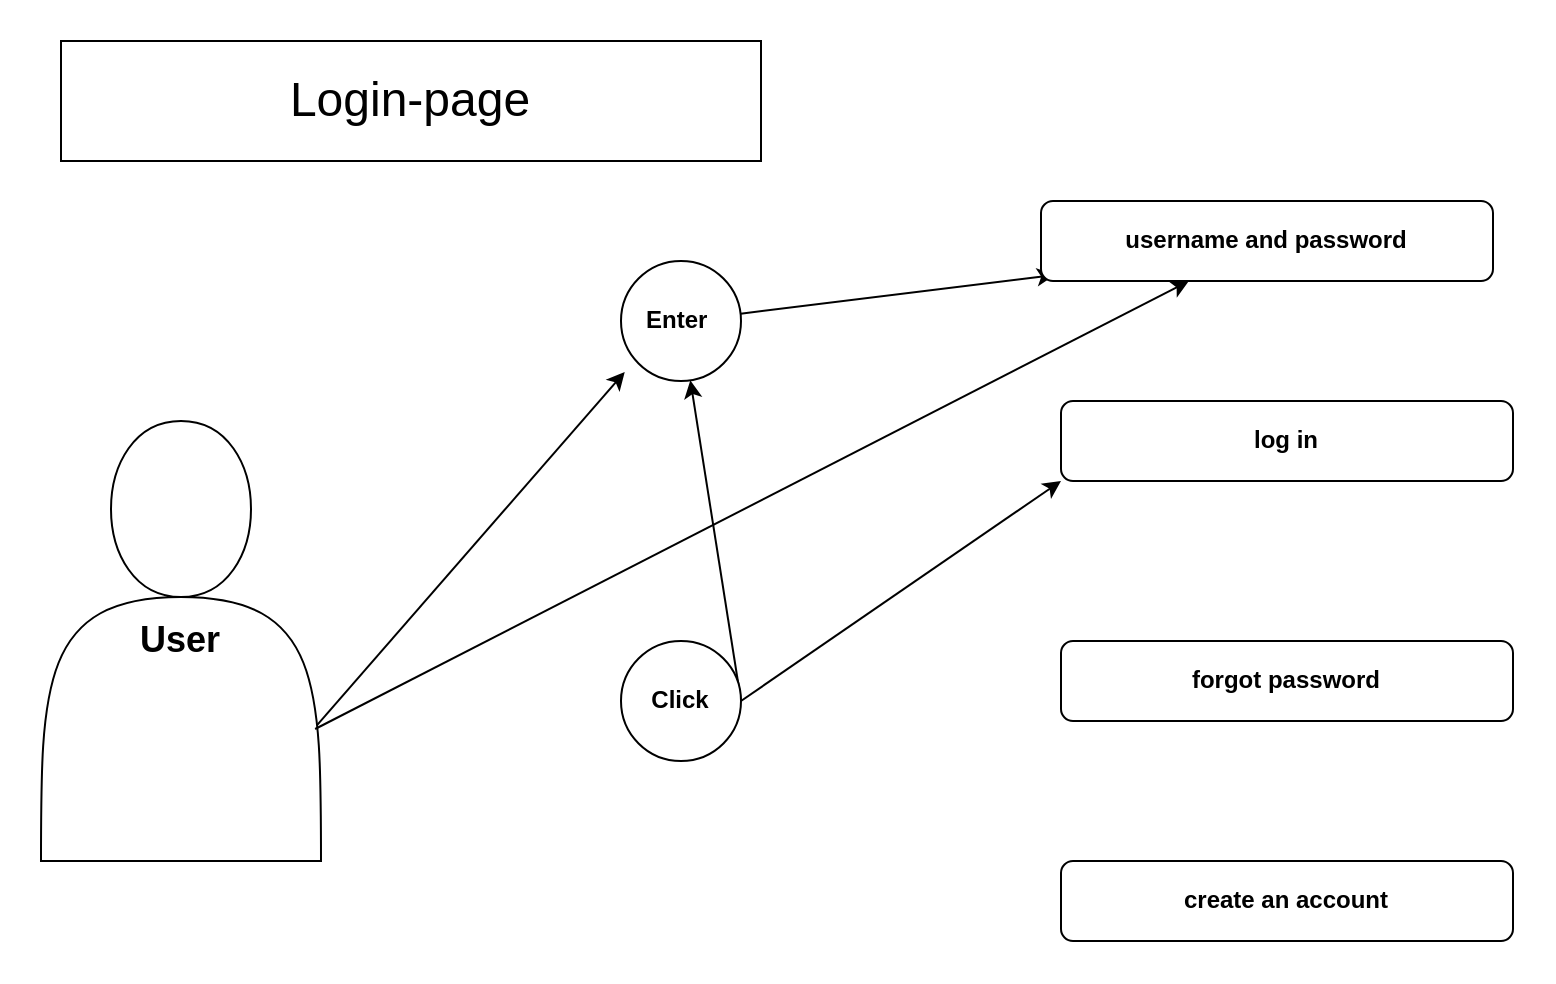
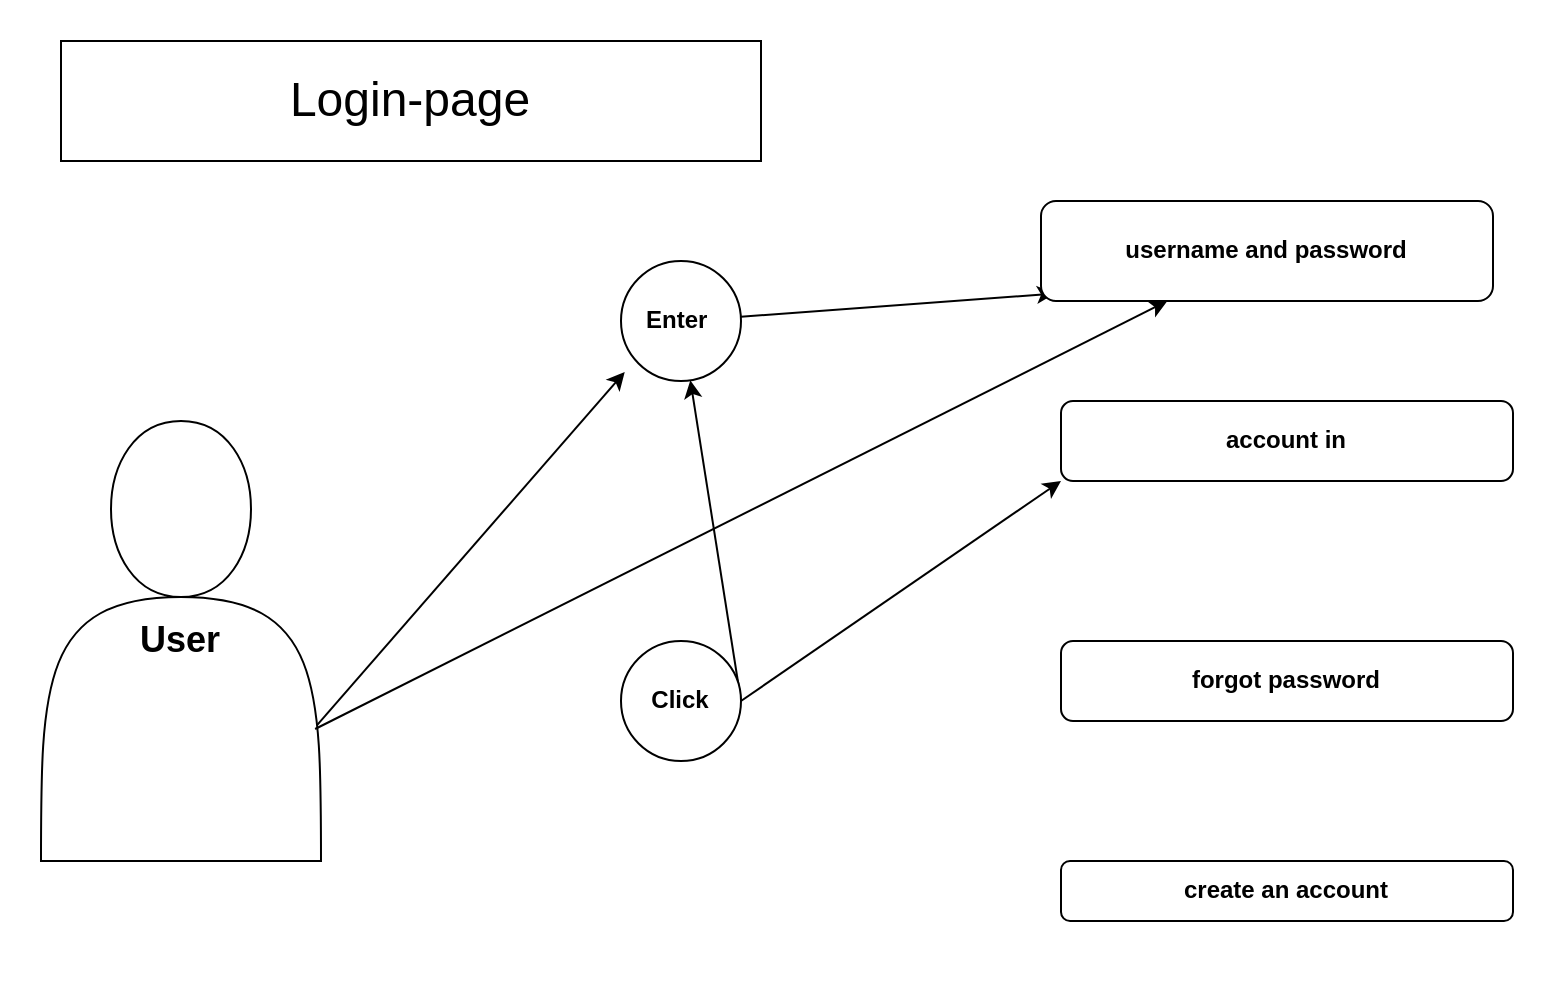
node "username and password": size 452x80 -> 452x100
node "log in": label "log in" -> "account in"
node "create an account": size 452x80 -> 452x60
